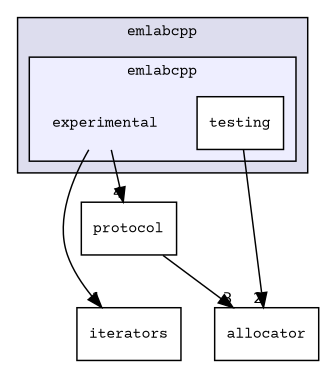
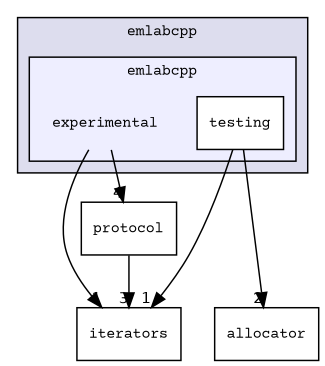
edge "testing" -> "iterators": added
edge "protocol" -> "allocator": now "protocol" -> "iterators"
